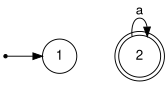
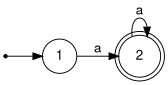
edge "1" -> "2": added, label "a"
